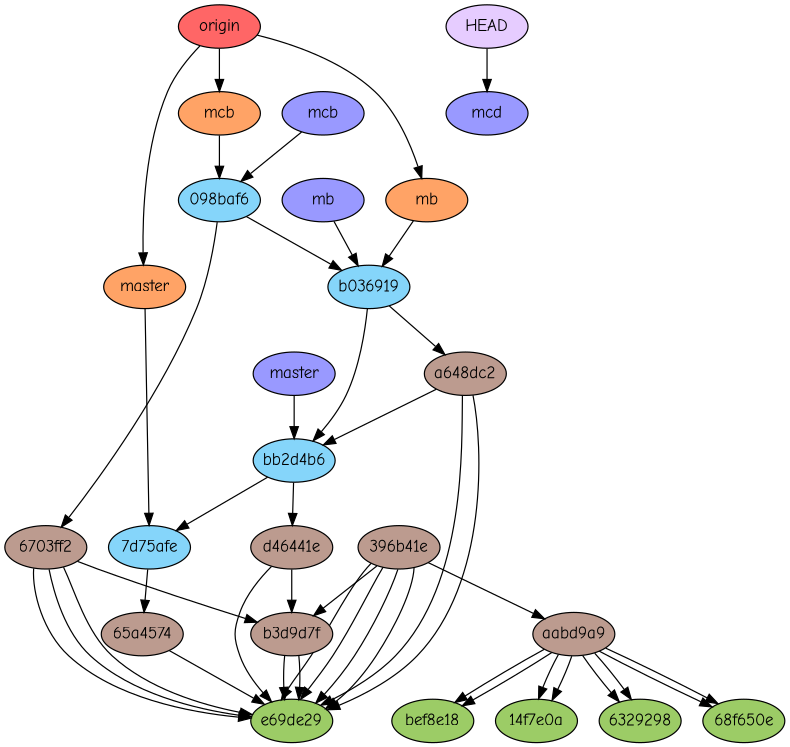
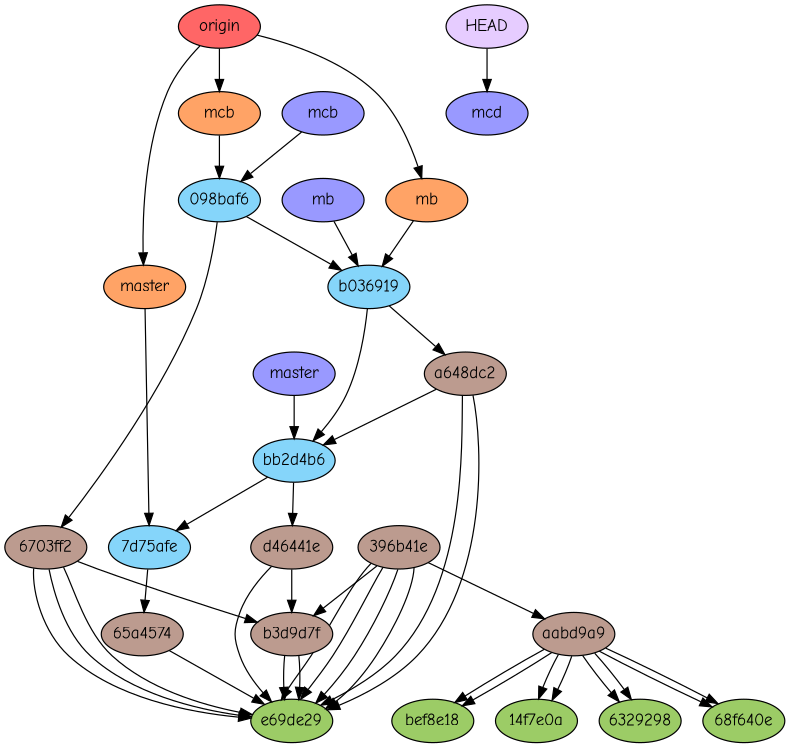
node "68f650e": label "68f650e" -> "68f640e"
